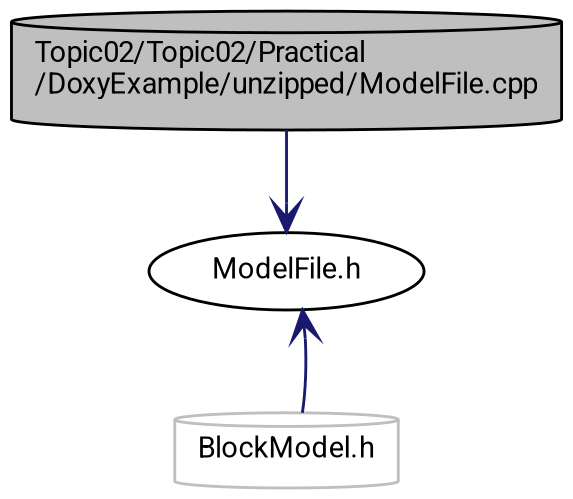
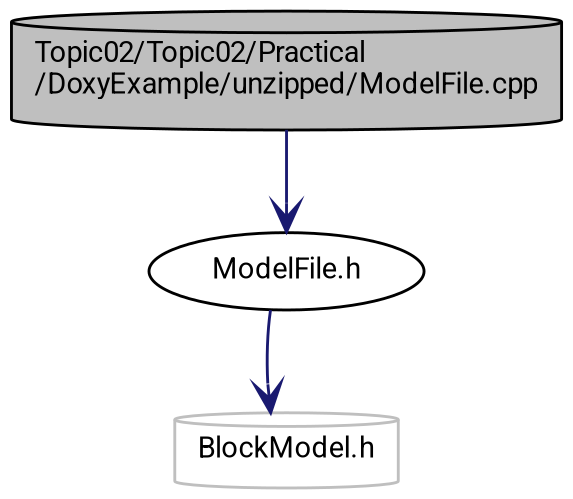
edge "BlockModel.h" -> "ModelFile.h": reversed
